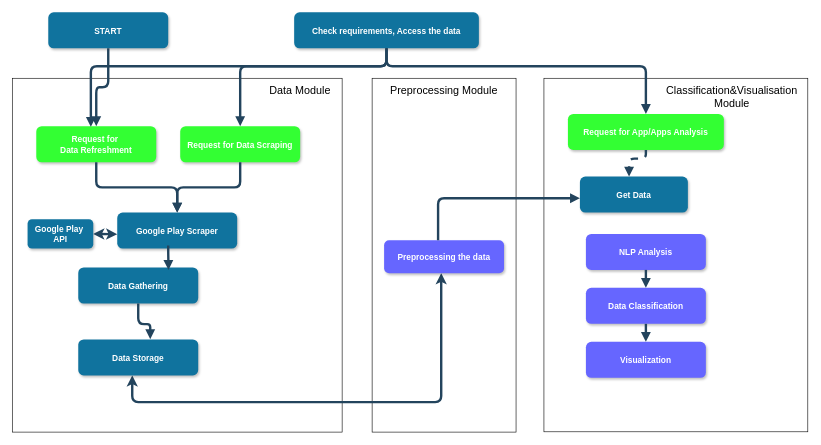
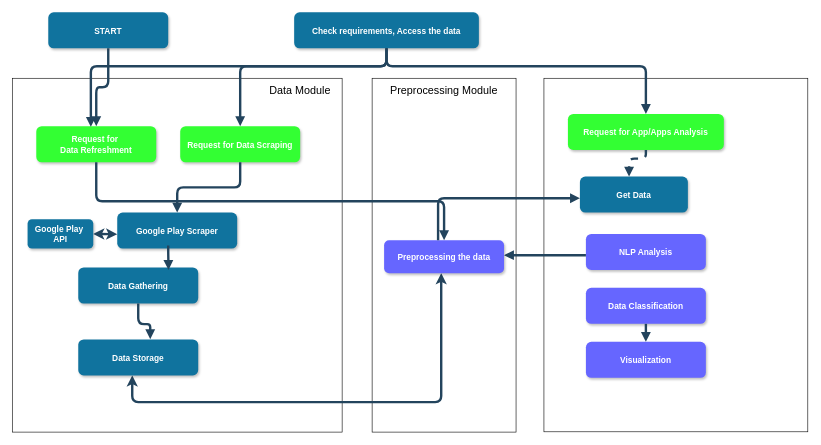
node "Classification&Visualisation Module": removed
edge "Request for Data Refreshment" -> "Google Play Scraper": now "Request for Data Refreshment" -> "Preprocessing the data"
edge "NLP Analysis" -> "Data Classification": now "NLP Analysis" -> "Preprocessing the data"
